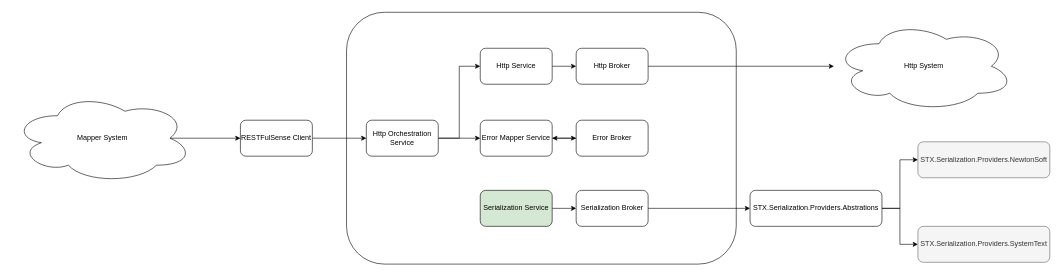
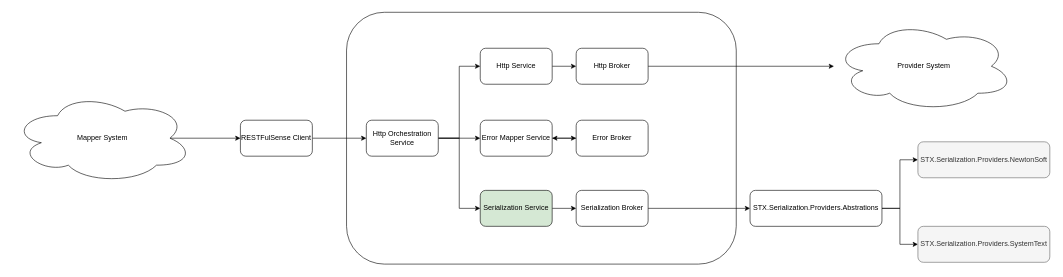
node "Http System": label "Http System" -> "Provider System"
edge "Http Orchestration Service" -> "Serialization Service": added
